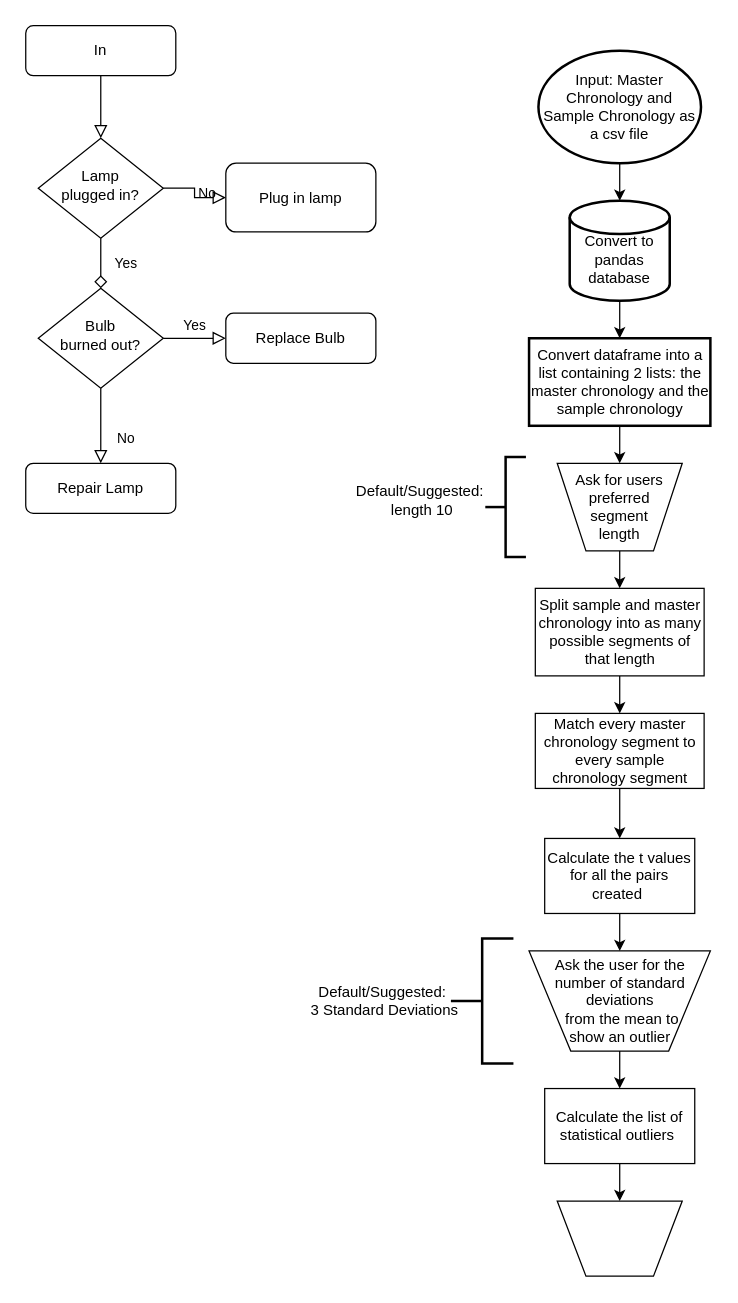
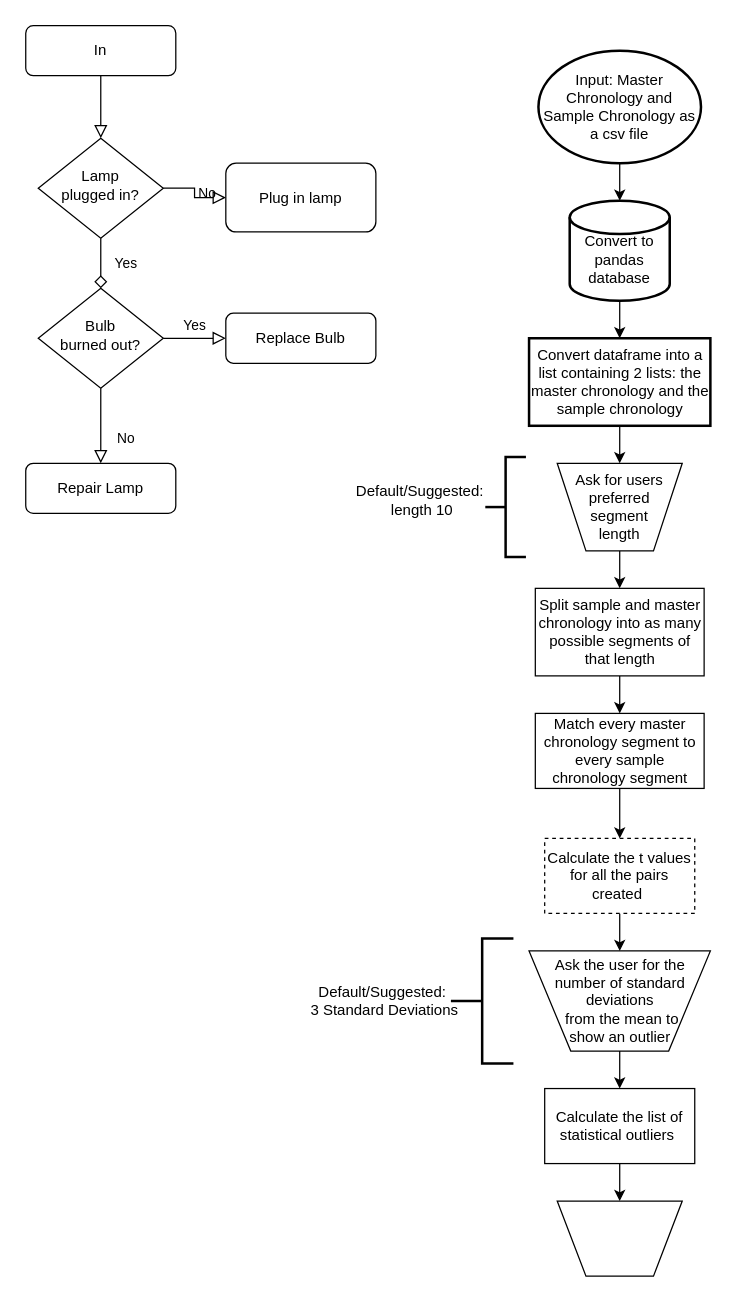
node "Calculate the t values for all the pairs created": style solid -> dashed
